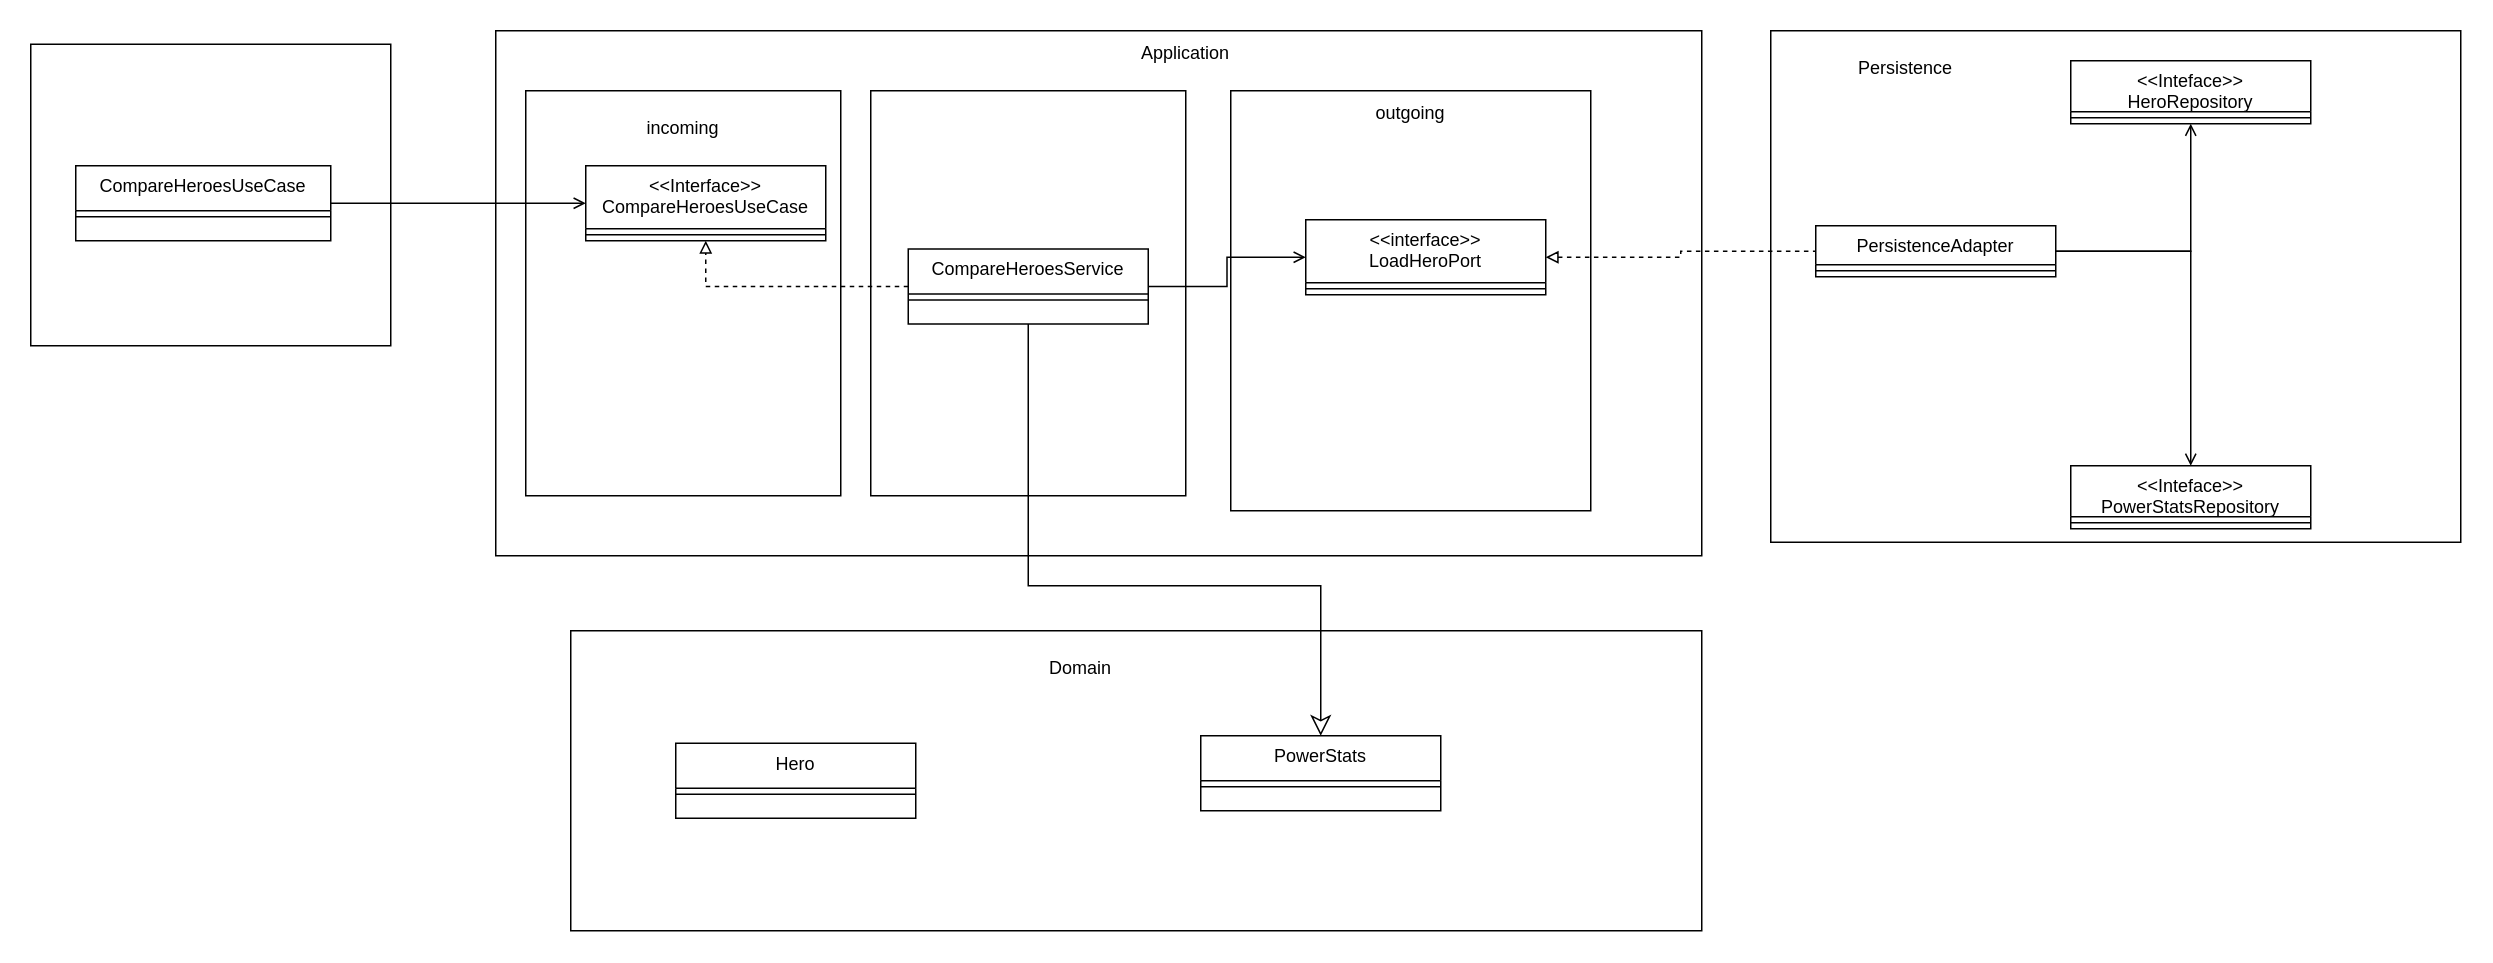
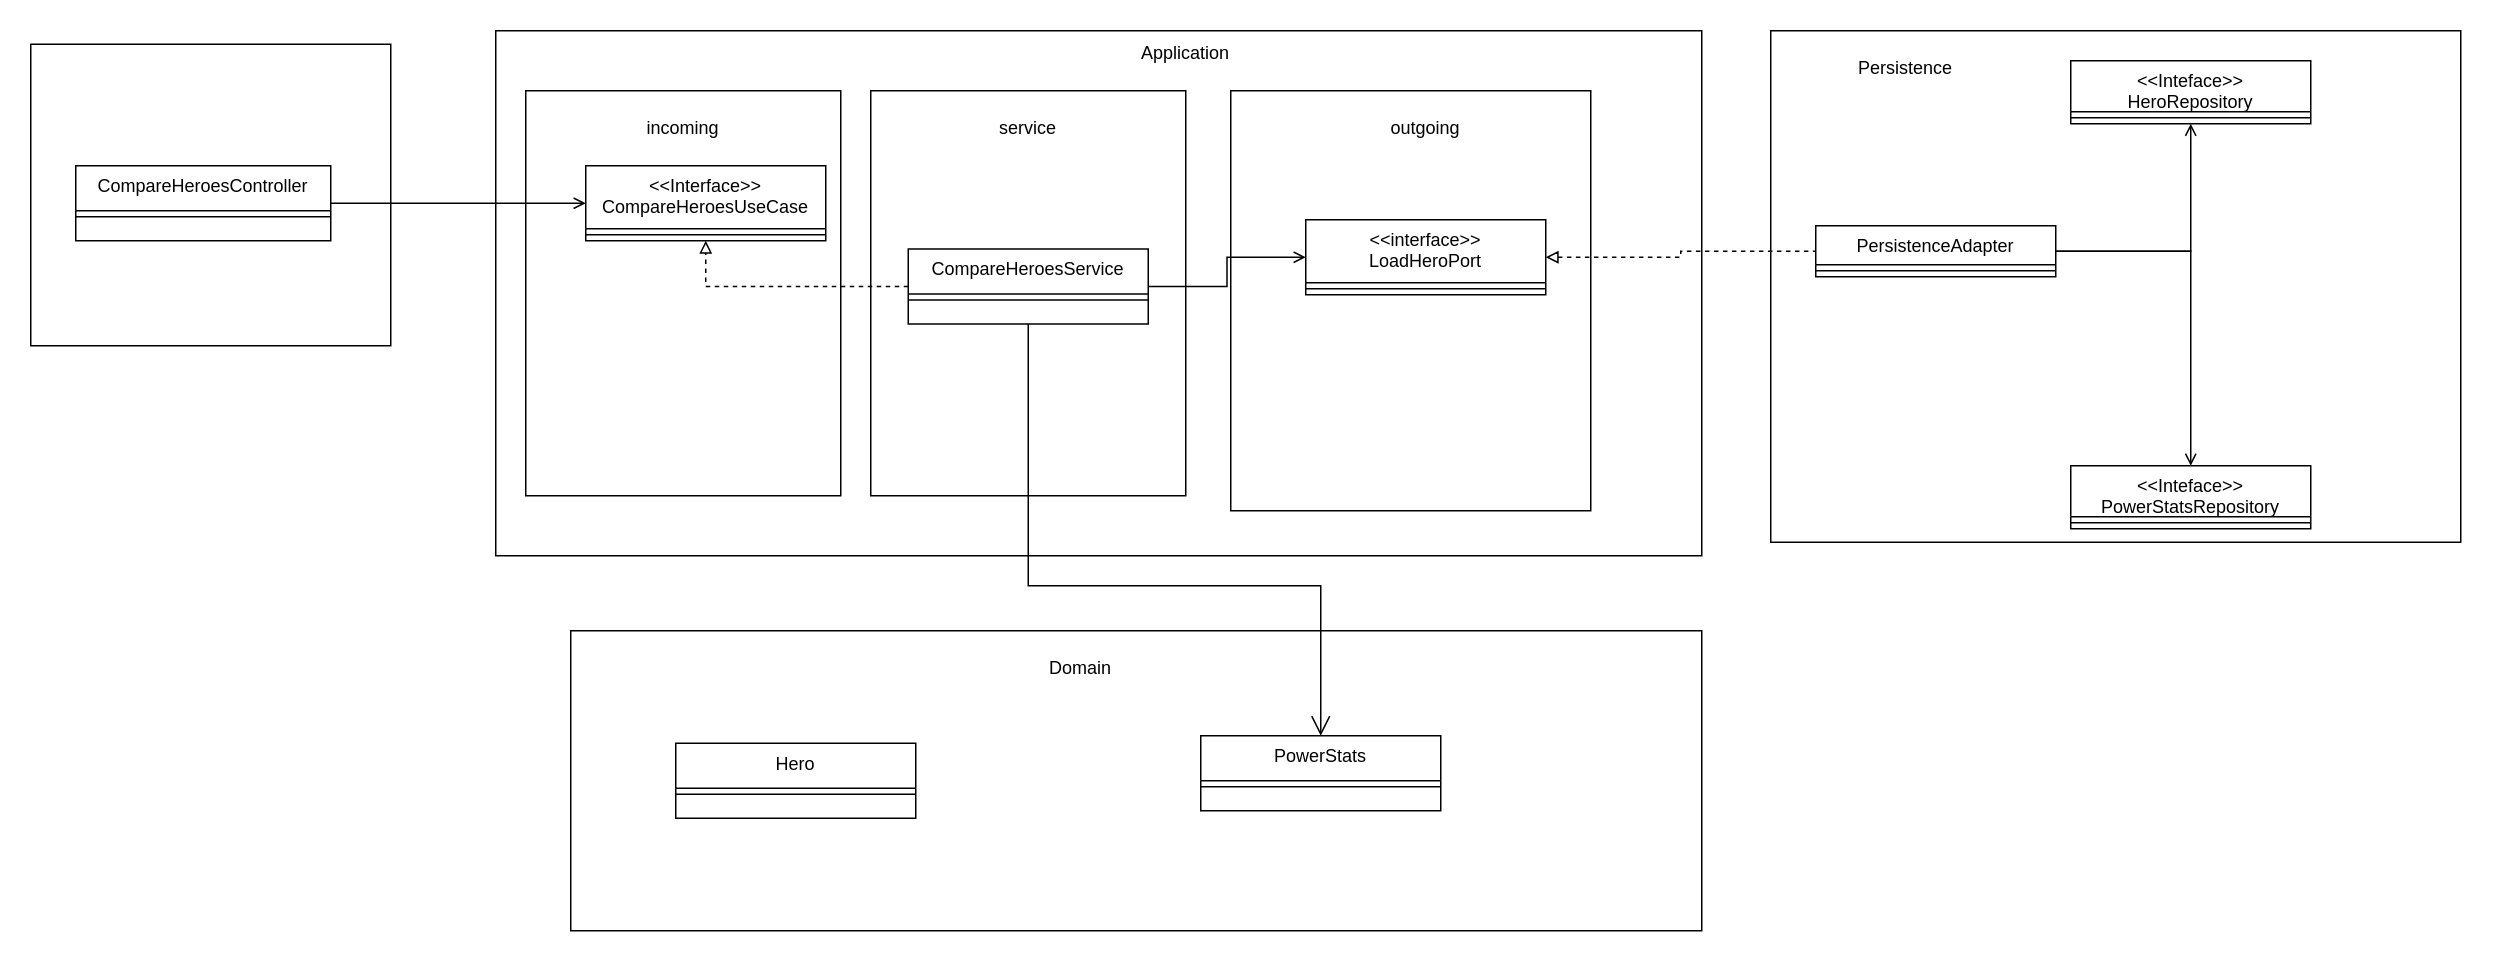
node "outgoing": moved (1411, 113) -> (1426, 128)
node "service": added
node "CompareHeroesUseCase": label "CompareHeroesUseCase" -> "CompareHeroesController"
edge "CompareHeroesService" -> "PowerStats": arrowhead classic -> open
